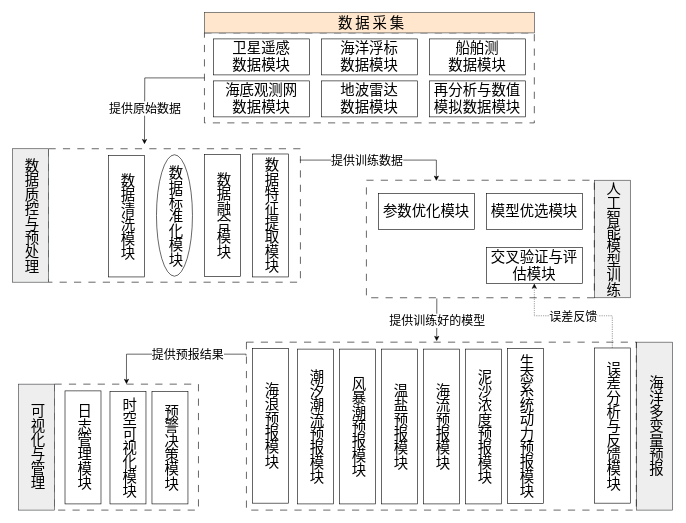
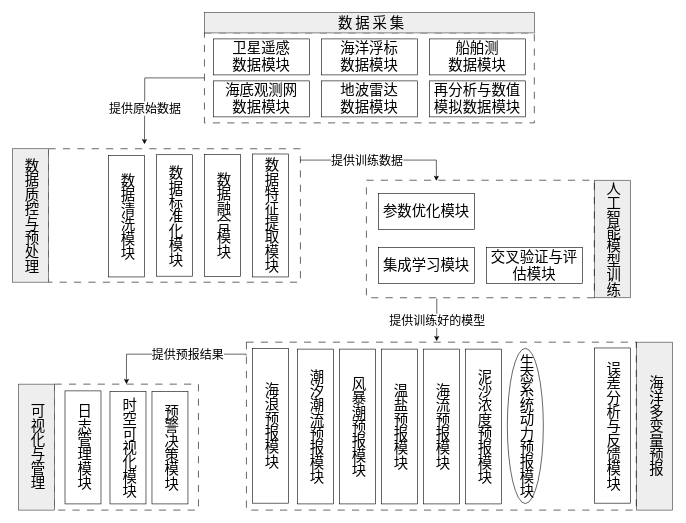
node "数据采集": fillcolor #ffe6cc -> #eeeeee
node "模型优选模块": removed
node "数据标准化模块": shape ellipse -> rectangle
node "集成学习模块": added
edge "误差分析与反馈模块" -> "交叉验证与评估模块": removed, label "误差反馈"
node "生态系统动力预报模块": shape rectangle -> ellipse
